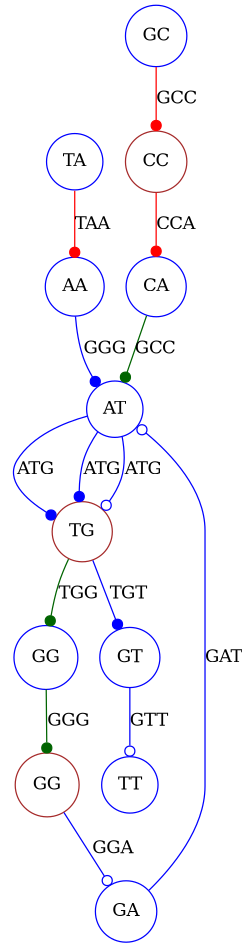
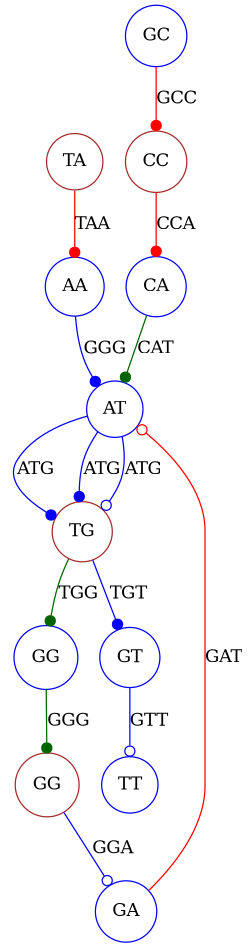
node "TA": color blue -> brown
edge "CA" -> "AT": label "GCC" -> "CAT"
edge "GA" -> "AT": color blue -> red
